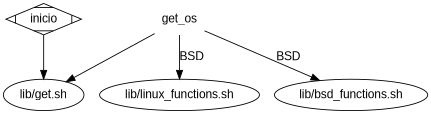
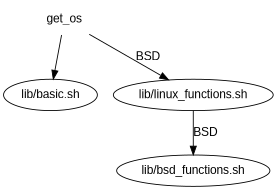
node "inicio": removed
edge "get_os" -> "lib/bsd_functions.sh": now "lib/linux_functions.sh" -> "lib/bsd_functions.sh"
node "lib/get.sh": label "lib/get.sh" -> "lib/basic.sh"
